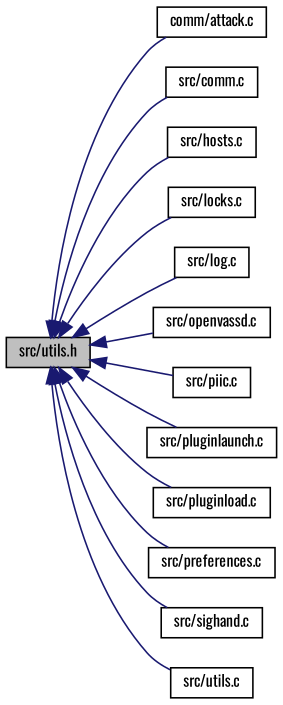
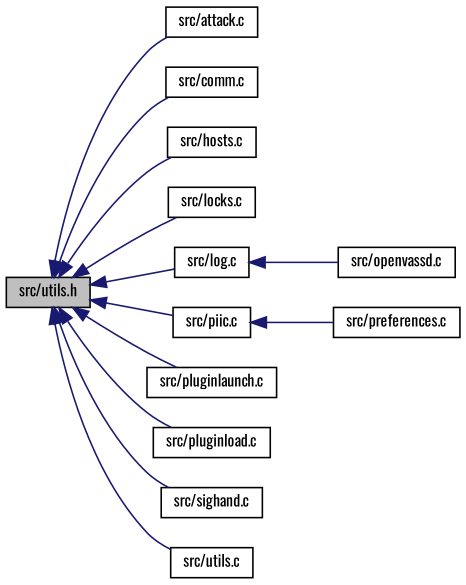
node "comm/attack.c": label "comm/attack.c" -> "src/attack.c"
edge "src/openvassd.c" -> "src/utils.h": now "src/openvassd.c" -> "src/log.c"
edge "src/preferences.c" -> "src/utils.h": now "src/preferences.c" -> "src/piic.c"
